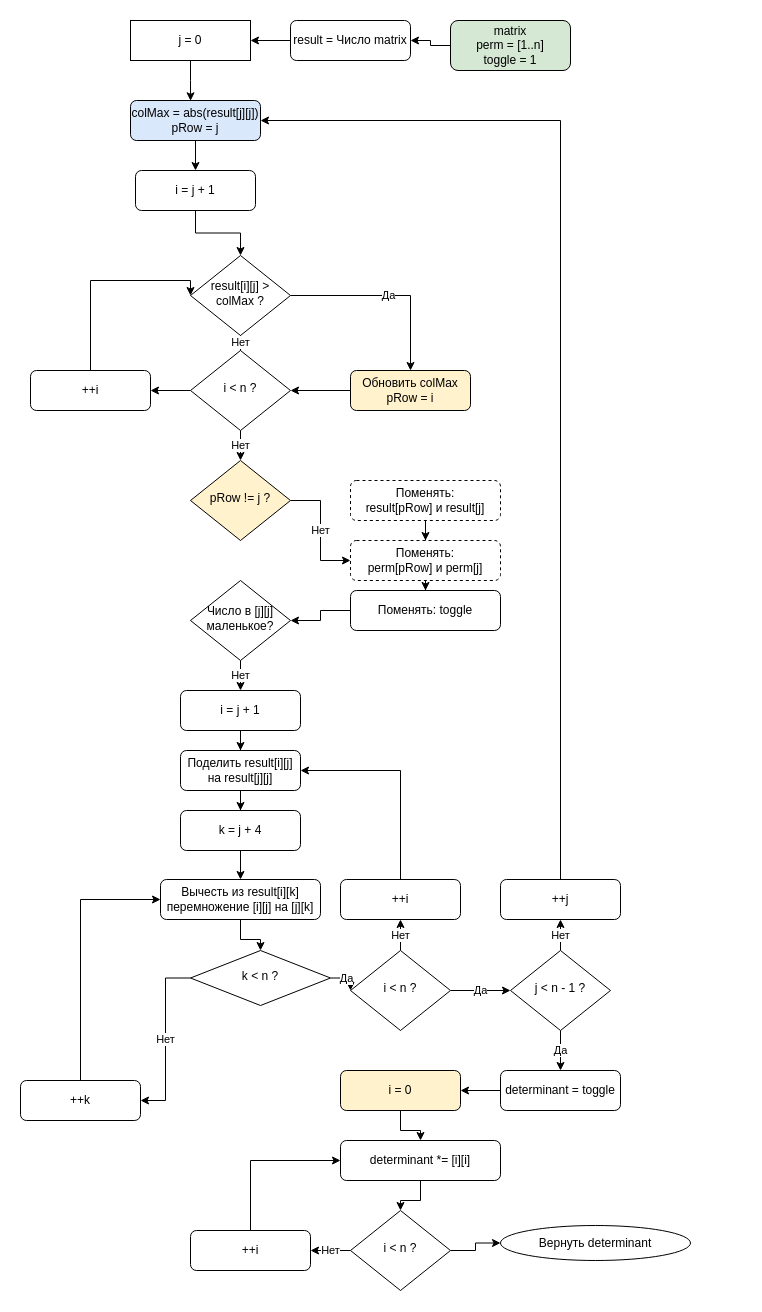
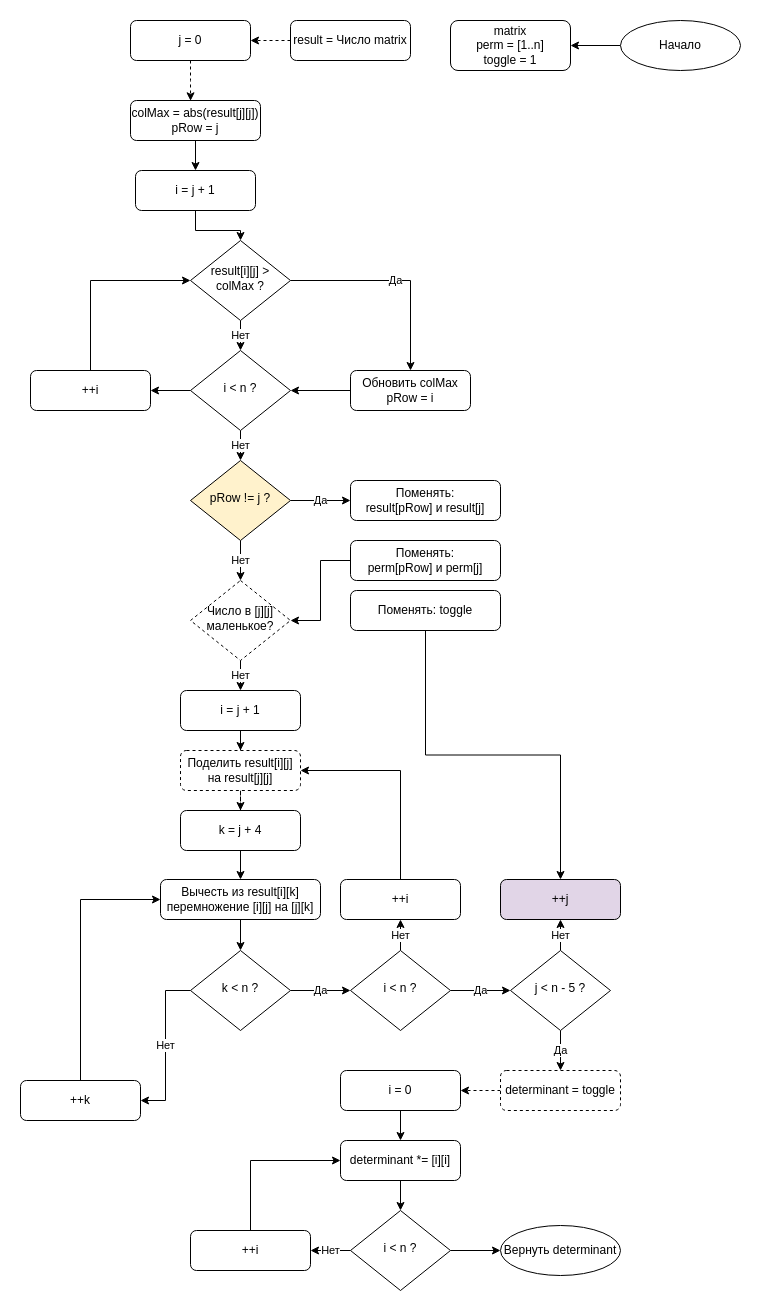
node "j = 0": shape rectangle -> rounded rectangle
edge "result = Число matrix" -> "j = 0": style solid -> dashed
edge "matrix perm = [1..n] toggle = 1" -> "result = Число matrix": removed
node "matrix perm = [1..n] toggle = 1": fillcolor #d5e8d4 -> #ffffff
edge "Начало" -> "matrix perm = [1..n] toggle = 1": added
node "Начало": added
edge "j = 0" -> "colMax = abs(result[j][j]) pRow = j": style solid -> dashed
node "colMax = abs(result[j][j]) pRow = j": fillcolor #dae8fc -> #ffffff
edge "++j" -> "colMax = abs(result[j][j]) pRow = j": removed
node "result[i][j] > colMax ?": moved (241, 296) -> (241, 281)
node "Обновить colMax pRow = i": fillcolor #fff2cc -> #ffffff
edge "pRow != j ?" -> "Поменять: result[pRow] и result[j]": added, label "Да"
node "Поменять: result[pRow] и result[j]": style dashed -> solid
edge "pRow != j ?" -> "Поменять: perm[pRow] и perm[j]": now "pRow != j ?" -> "Число в [j][j] маленькое?"
edge "Поменять: result[pRow] и result[j]" -> "Поменять: perm[pRow] и perm[j]": removed
node "Поменять: perm[pRow] и perm[j]": style dashed -> solid
edge "Поменять: perm[pRow] и perm[j]" -> "Поменять: toggle": now "Поменять: perm[pRow] и perm[j]" -> "Число в [j][j] маленькое?"
edge "Поменять: toggle" -> "Число в [j][j] маленькое?": now "Поменять: toggle" -> "++j"
node "Число в [j][j] маленькое?": style solid -> dashed
node "Поделить result[i][j] на result[j][j]": style solid -> dashed
edge "Поделить result[i][j] на result[j][j]" -> "k = j + 4": style solid -> dashed
node "++j": fillcolor #ffffff -> #e1d5e7
node "k < n ?": size 140x55 -> 100x80
node "j < n - 1 ?": label "j < n - 1 ?" -> "j < n - 5 ?"
node "i = 0": fillcolor #fff2cc -> #ffffff
edge "determinant = toggle" -> "i = 0": style solid -> dashed
node "determinant = toggle": style solid -> dashed
node "determinant *= [i][i]": size 160x40 -> 120x40
node "Вернуть determinant": size 190x35 -> 120x50
